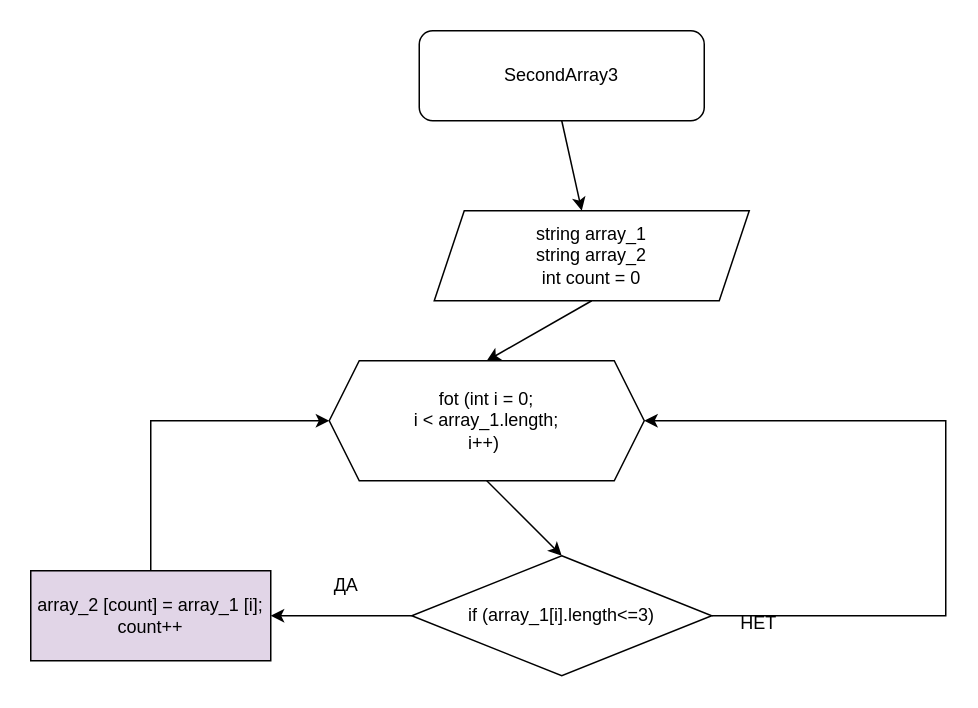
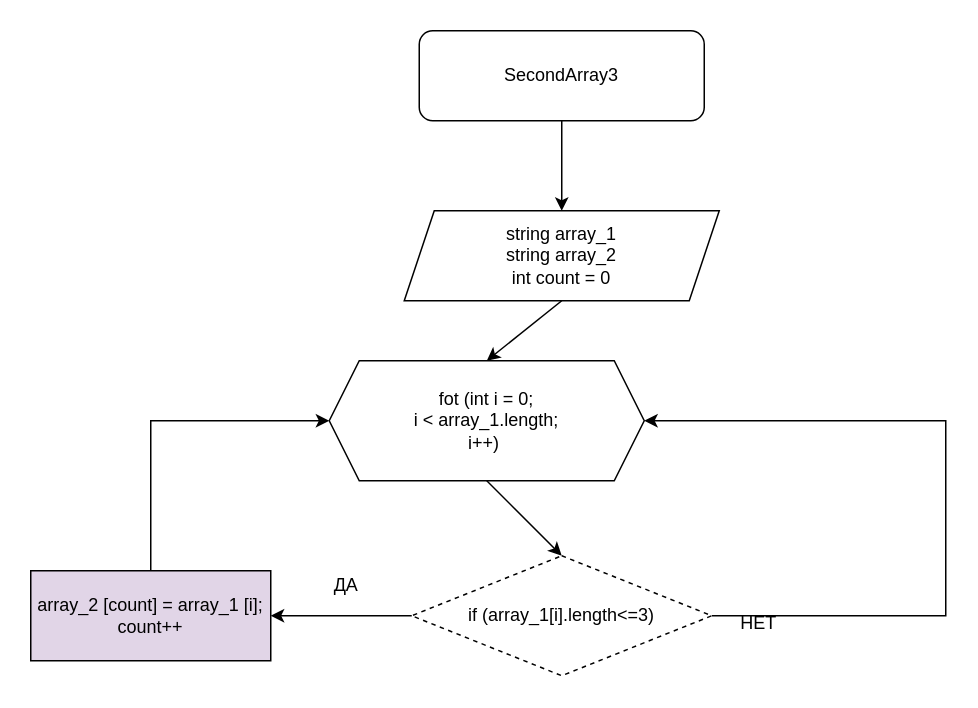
node "string array_1 string array_2 int count = 0": moved (592, 256) -> (562, 256)
node "if (array_1[i].length<=3)": style solid -> dashed
